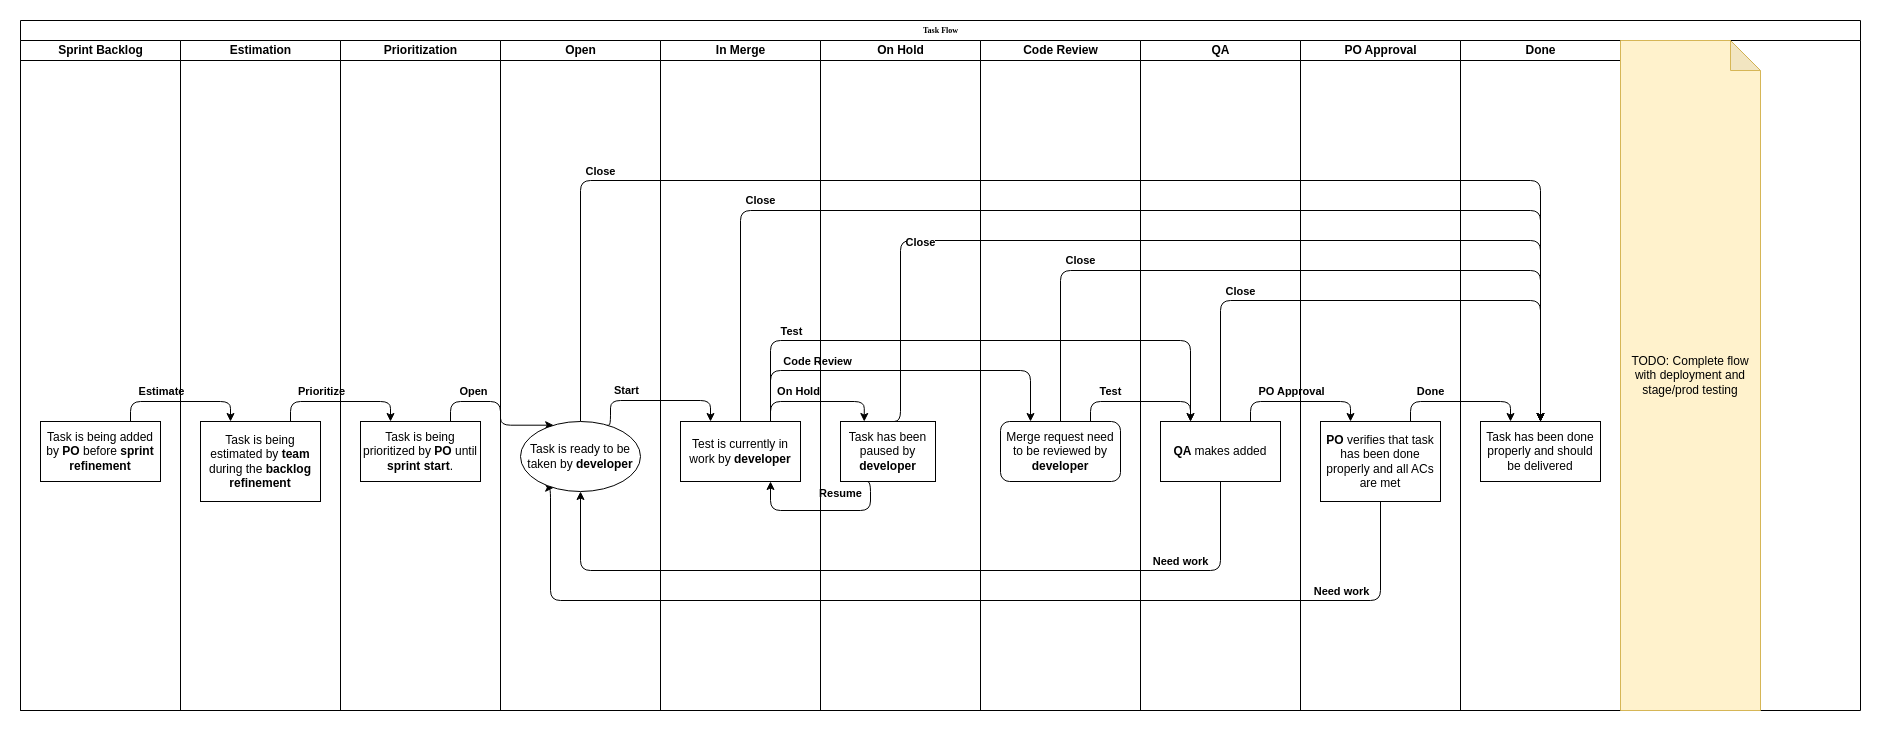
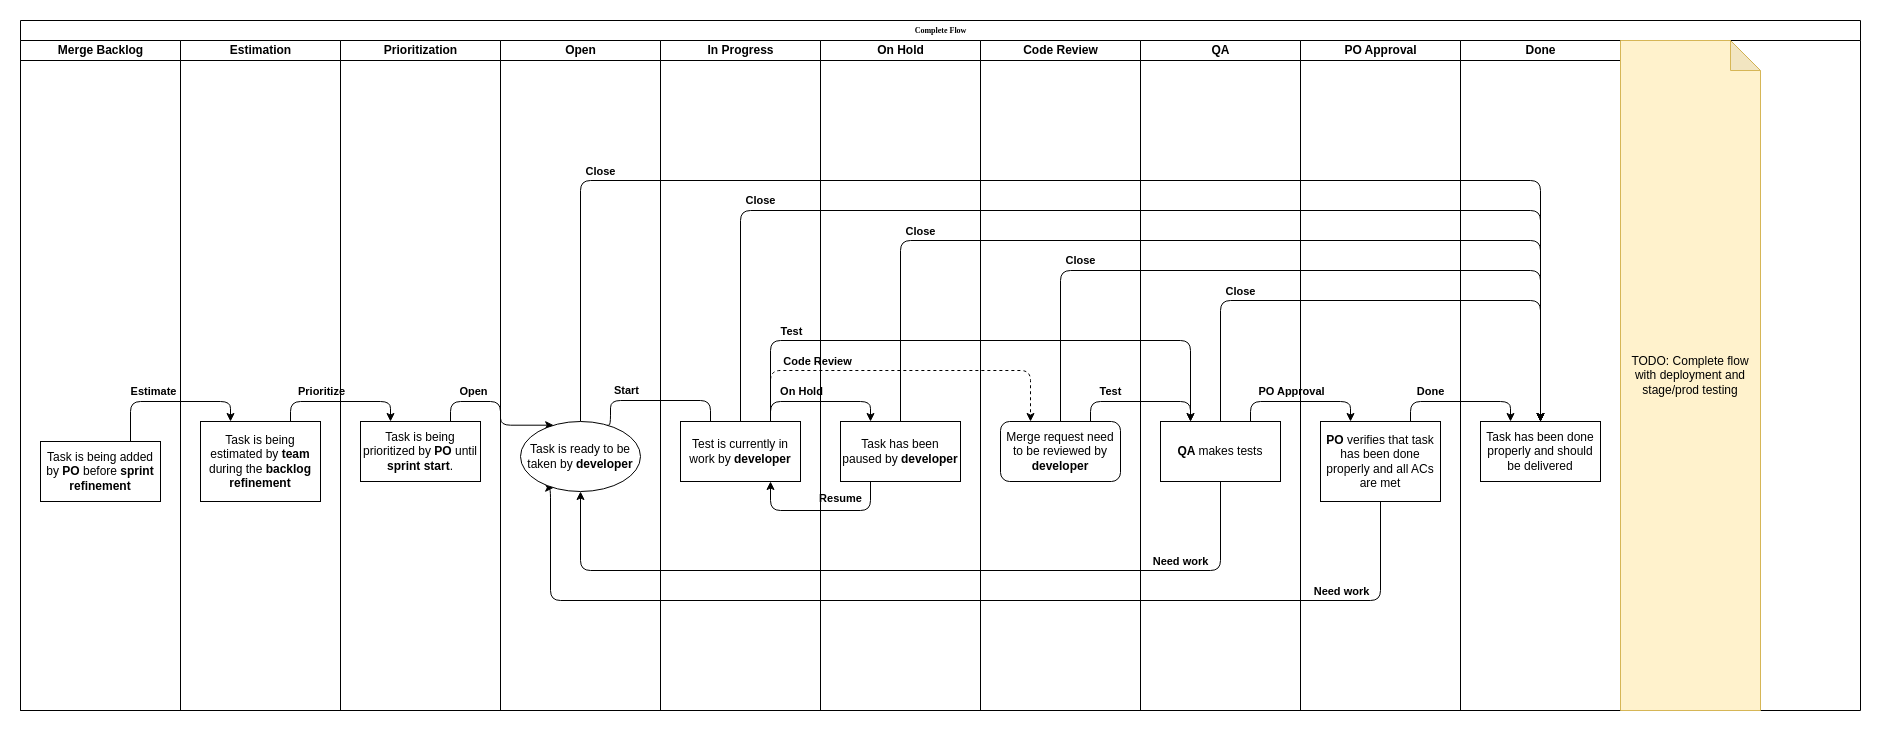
node "Task Flow": label "Task Flow" -> "Complete Flow"
node "Sprint Backlog": label "Sprint Backlog" -> "Merge Backlog"
node "In Merge": label "In Merge" -> "In Progress"
edge "Test is currently in work by developer" -> "Merge request need to be reviewed by developer": style solid -> dashed
edge "Task is ready to be taken by developer" -> "Test is currently in work by developer": arrowhead classic -> none
node "Task is being added by PO before sprint refinement": moved (101, 452) -> (101, 472)
node "Task has been paused by developer": size 95x60 -> 120x60
node "QA makes added": label "QA makes added" -> "QA makes tests"
